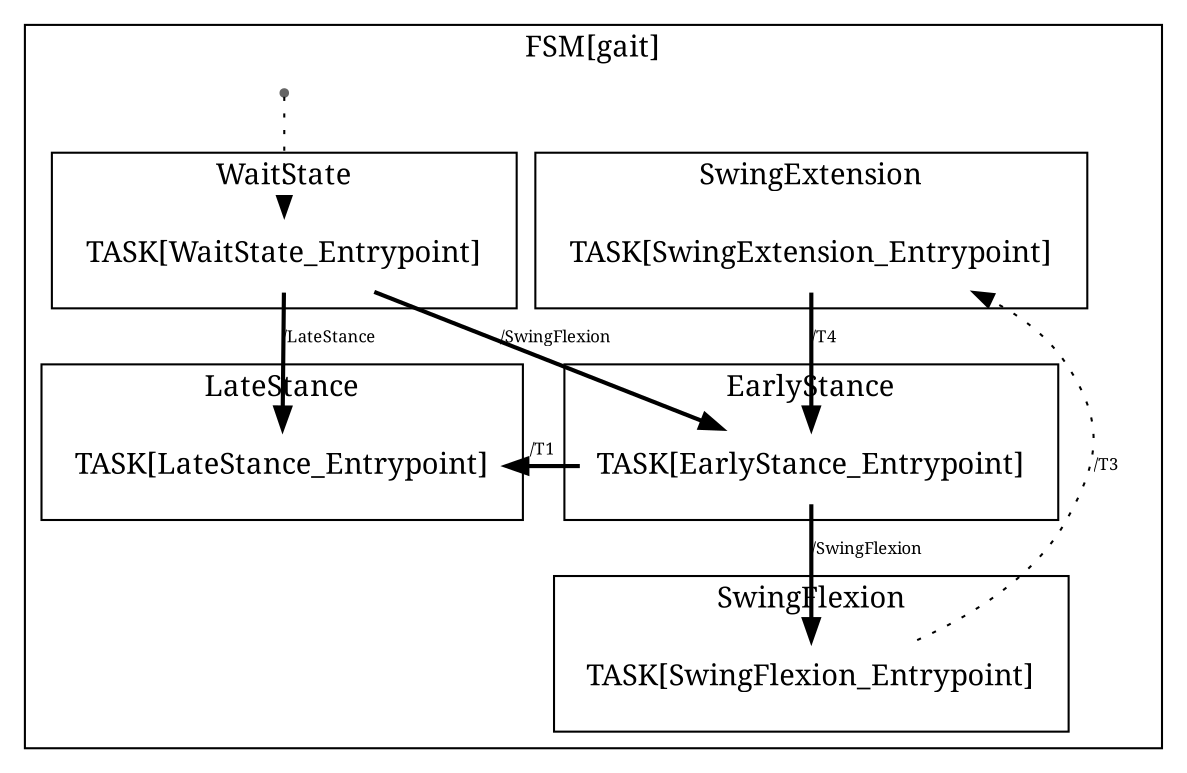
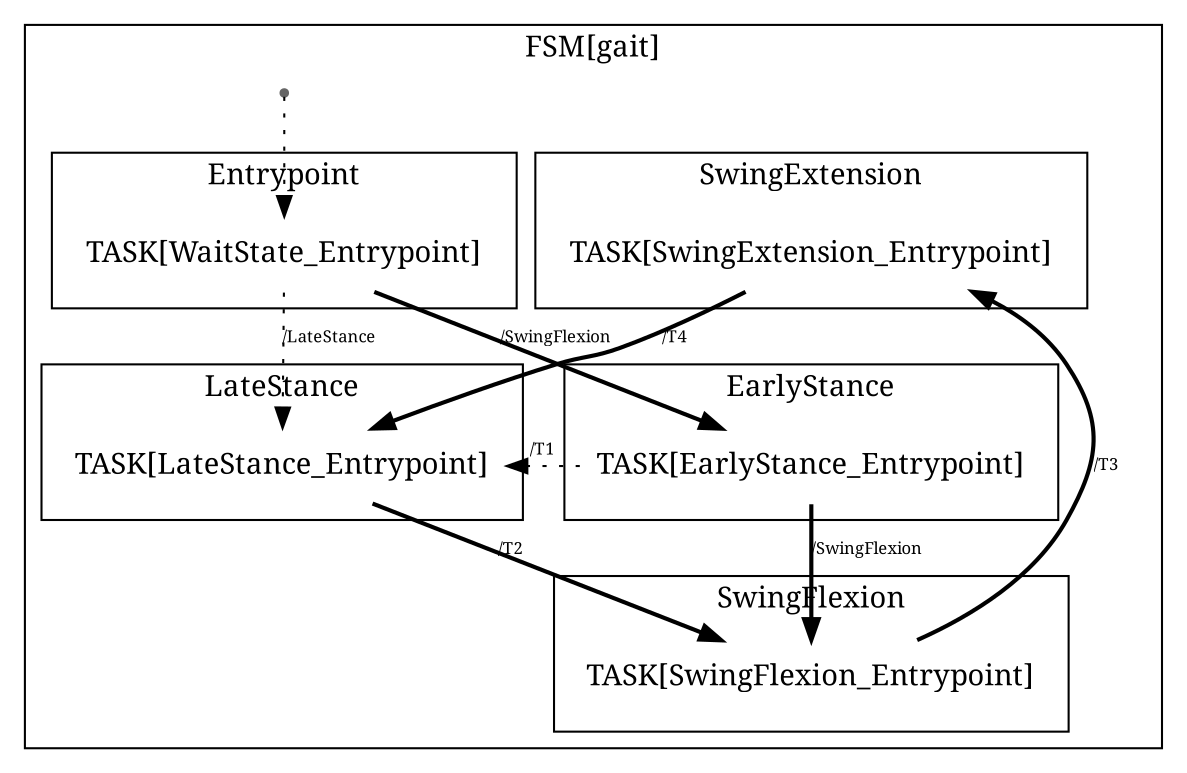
cluster "WaitState": label "WaitState" -> "Entrypoint"
edge "TASK[WaitState_Entrypoint]" -> "TASK[LateStance_Entrypoint]": style bold -> dotted
edge "TASK[SwingExtension_Entrypoint]" -> "TASK[EarlyStance_Entrypoint]": now "TASK[SwingExtension_Entrypoint]" -> "TASK[LateStance_Entrypoint]"
edge "TASK[EarlyStance_Entrypoint]" -> "TASK[LateStance_Entrypoint]": style bold -> dotted
edge "TASK[SwingFlexion_Entrypoint]" -> "TASK[SwingExtension_Entrypoint]": style dotted -> bold
edge "TASK[LateStance_Entrypoint]" -> "TASK[SwingFlexion_Entrypoint]": added, label "/T2"
